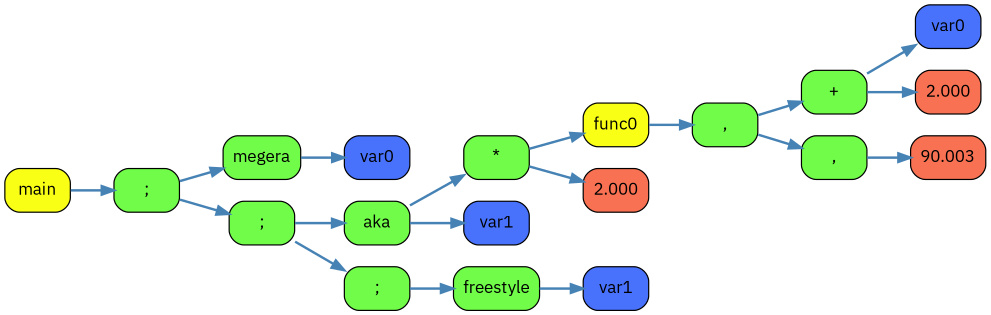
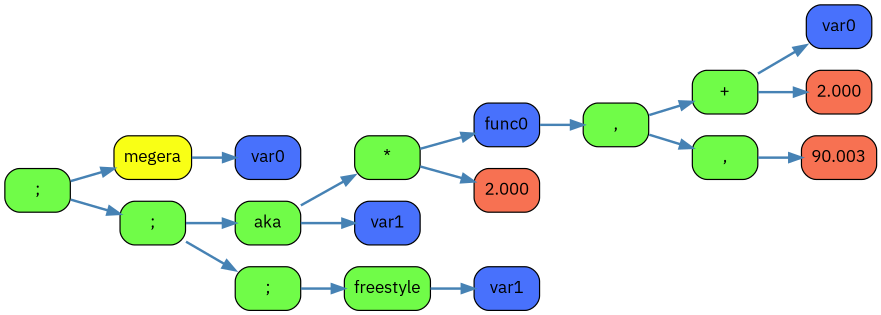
node "func0": fillcolor #f9ff15 -> #4871fc
node "megera": fillcolor #70fc48 -> #f9ff15
node "main": removed
